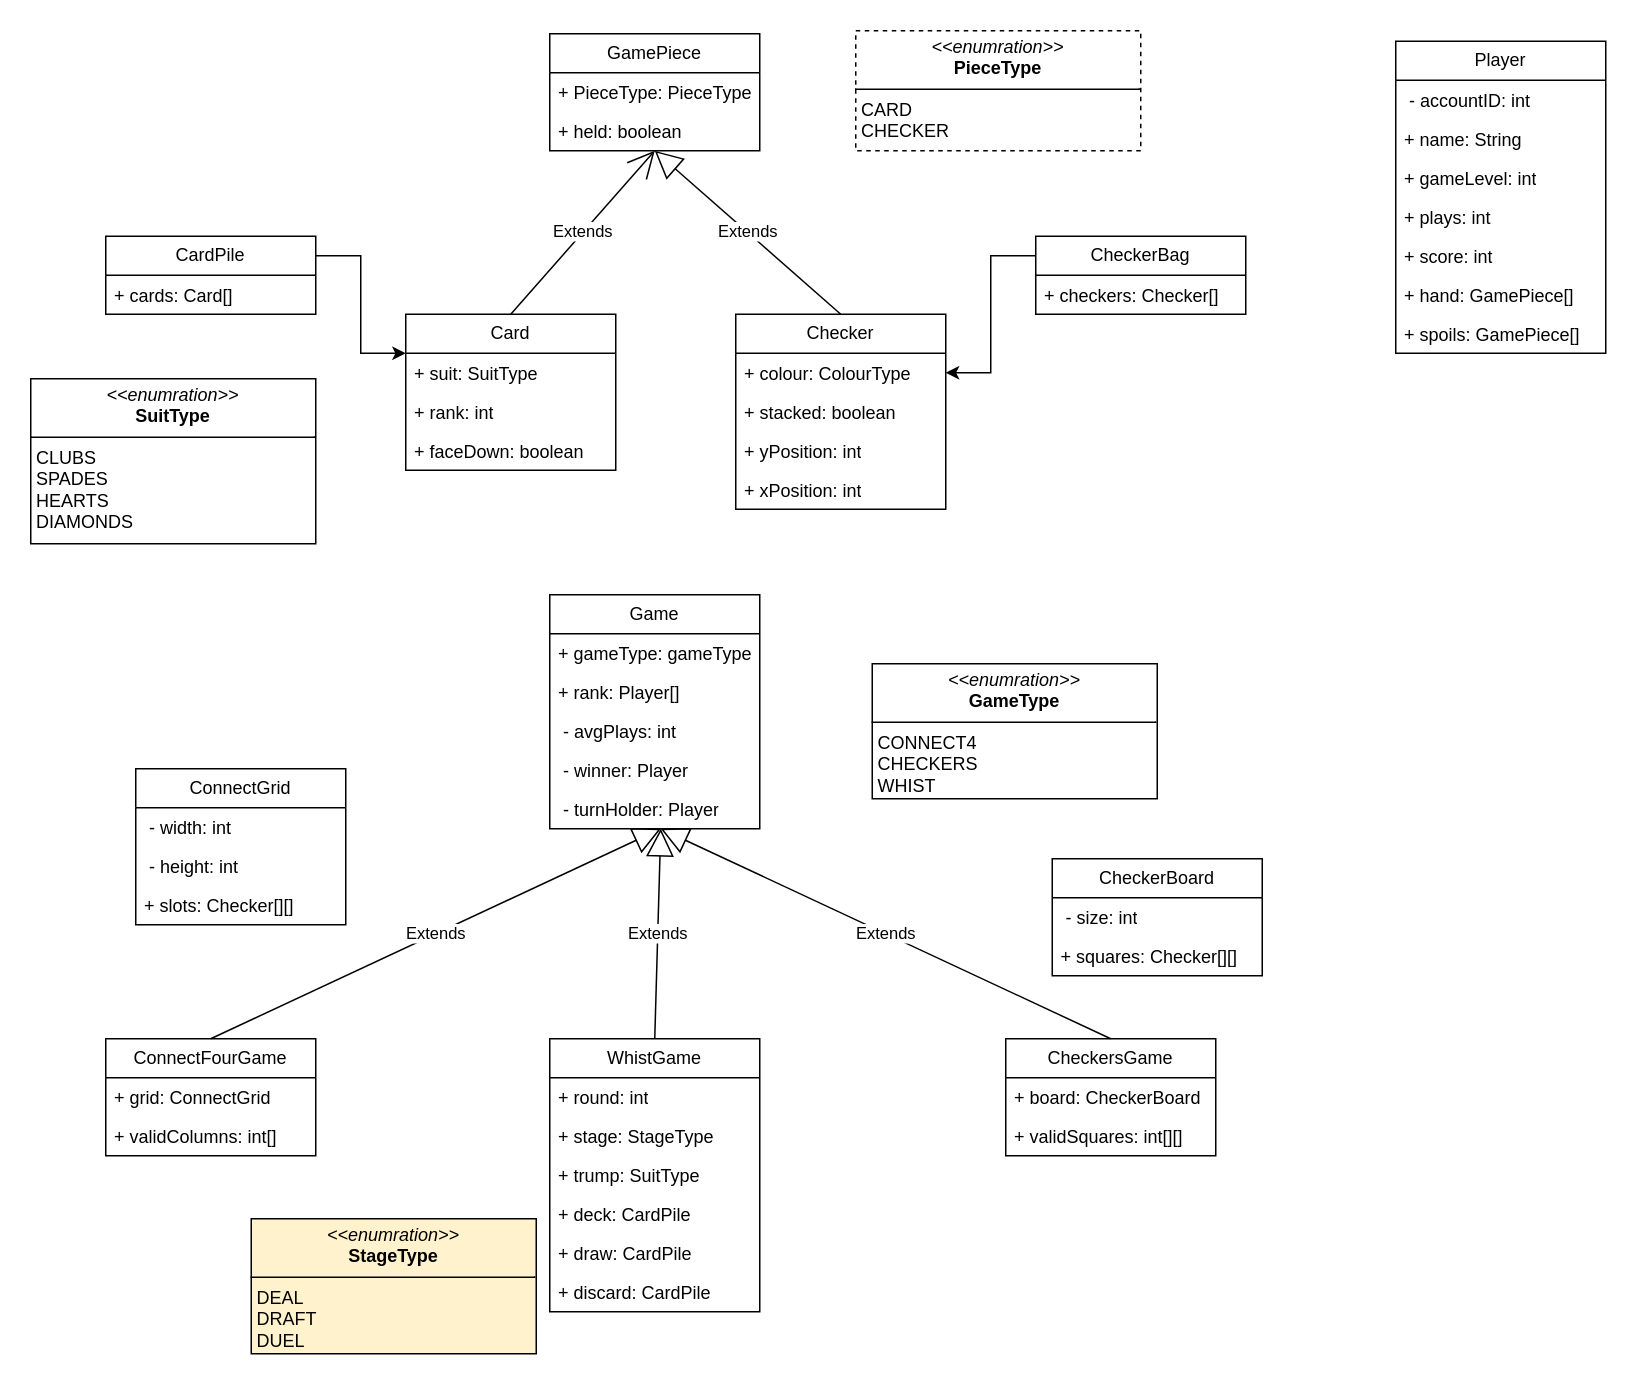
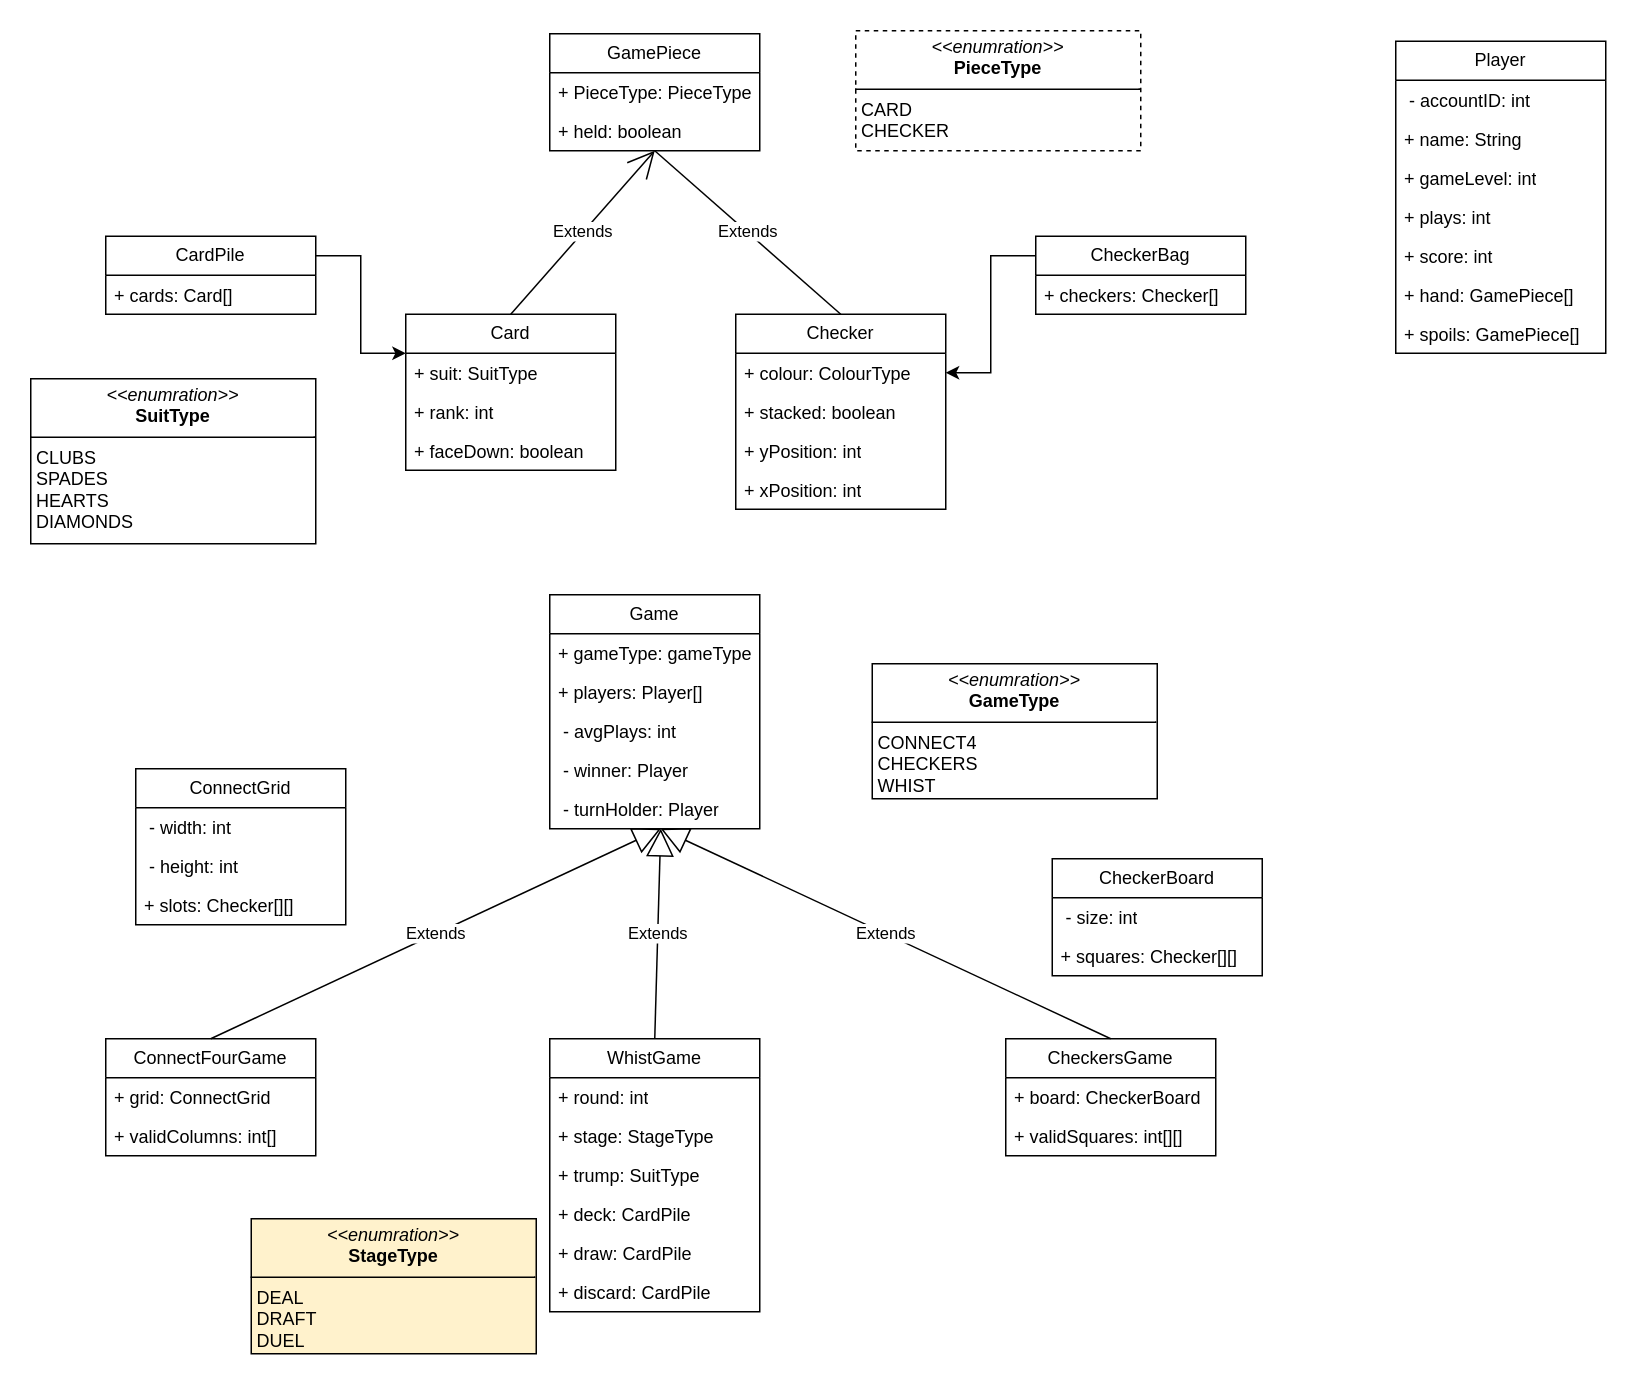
edge "Checker" -> "GamePiece": arrowhead block -> none
node "+ rank: Player[]": label "+ rank: Player[]" -> "+ players: Player[]"
